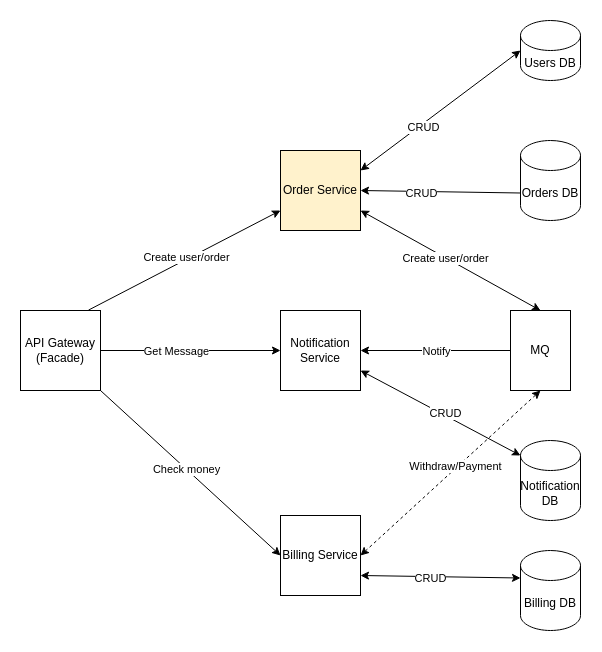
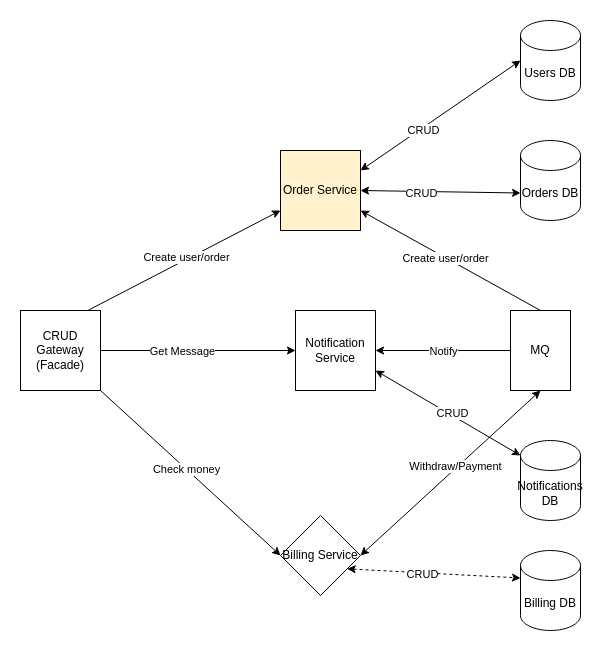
node "Users DB": size 60x60 -> 60x80
edge "Orders DB" -> "Order Service": arrowhead none -> classic
edge "Order Service" -- "MQ": arrowhead classic -> none
node "API Gateway (Facade)": label "API Gateway (Facade)" -> "CRUD Gateway (Facade)"
node "Notification Service": moved (321, 351) -> (336, 351)
node "Notification DB": label "Notification DB" -> "Notifications DB"
edge "MQ" -- "Billing Service": style dashed -> solid
node "Billing Service": shape rectangle -> diamond
edge "Billing Service" -- "Billing DB": style solid -> dashed
